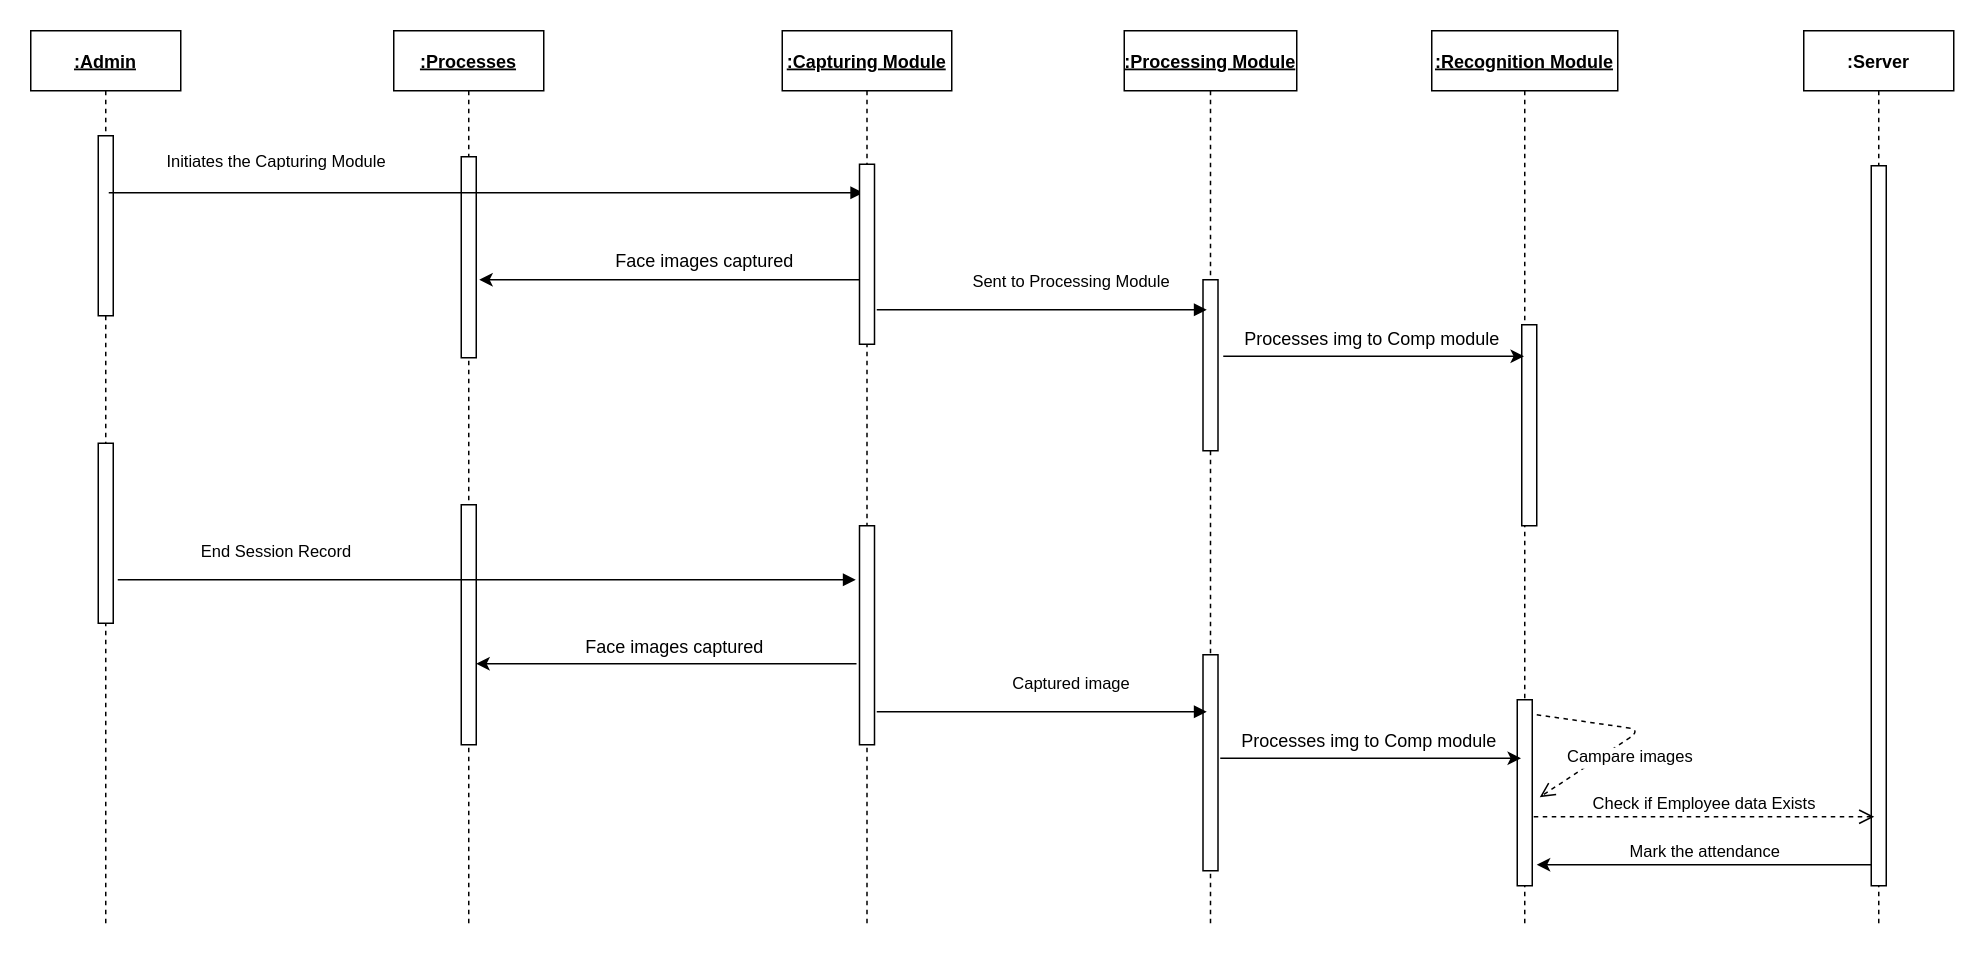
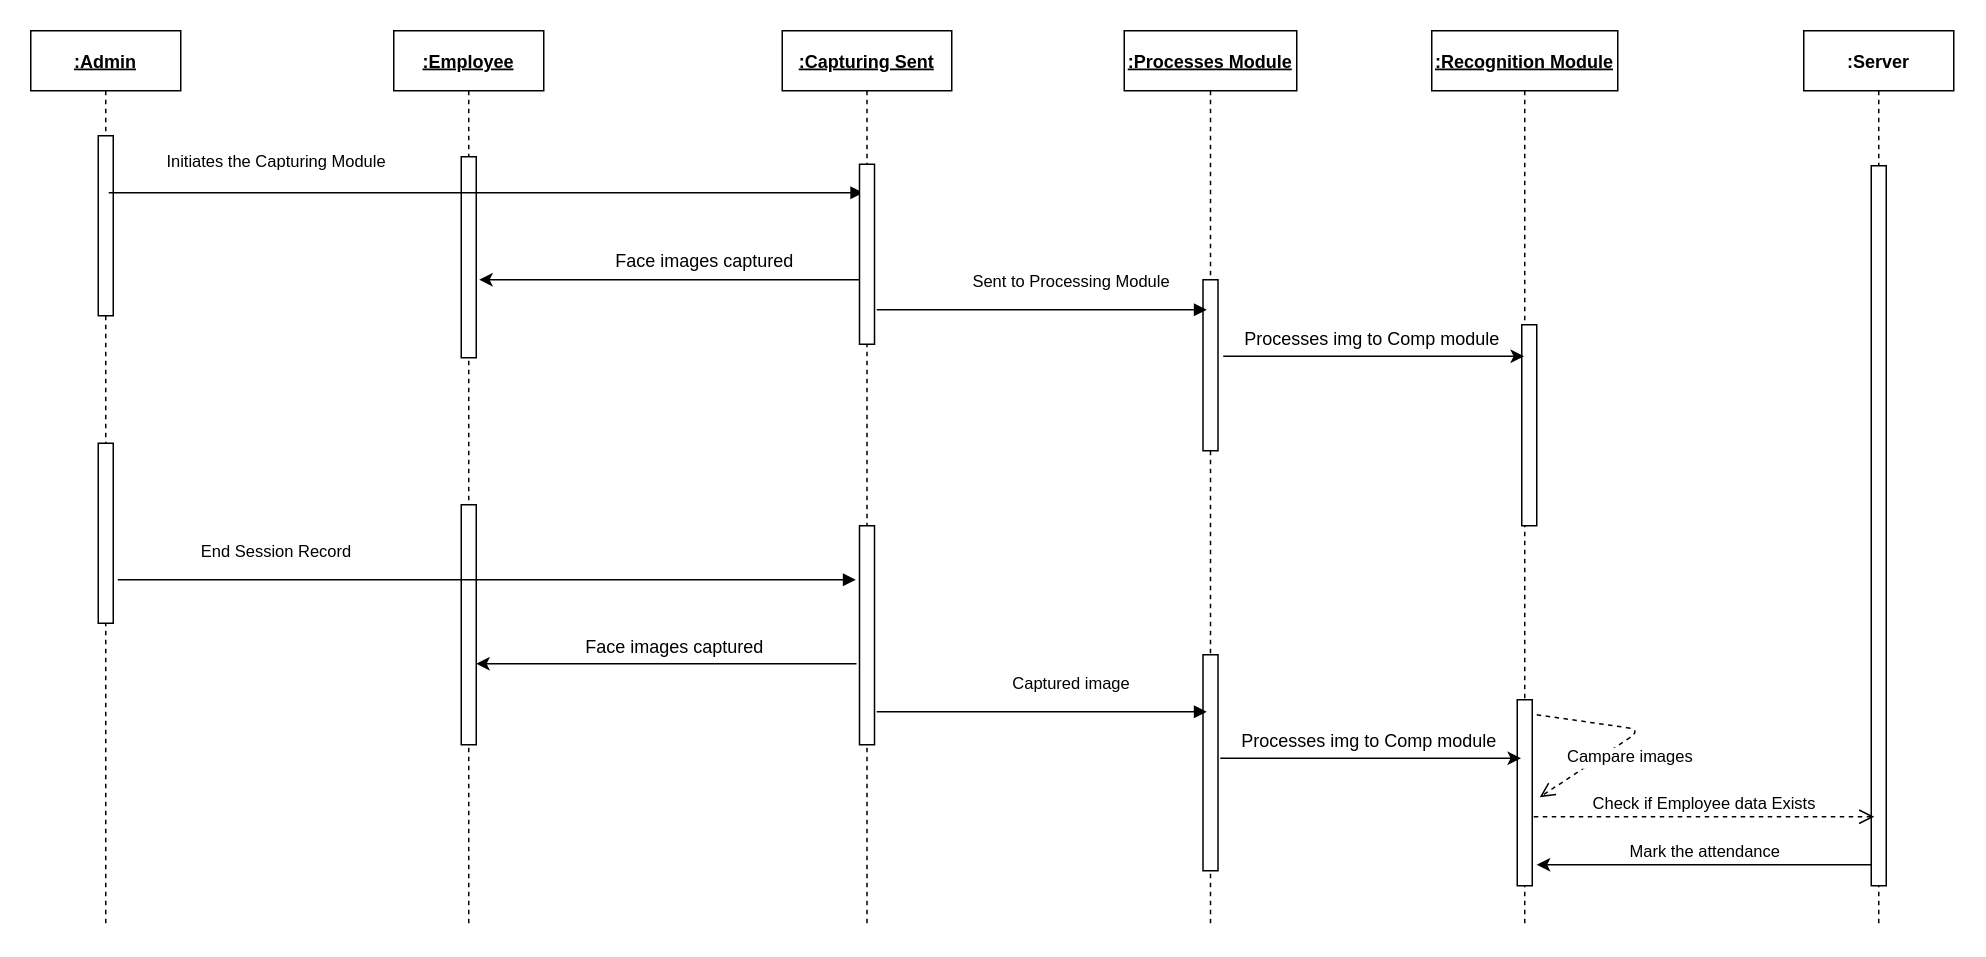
node ":Processes": label ":Processes" -> ":Employee"
node ":Capturing Module": label ":Capturing Module" -> ":Capturing Sent"
node ":Processing Module": label ":Processing Module" -> ":Processes Module"
